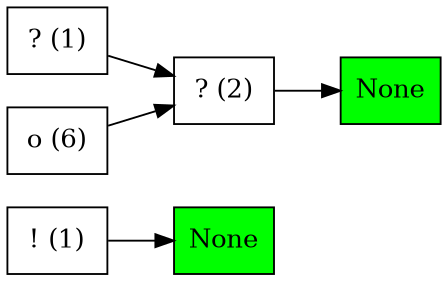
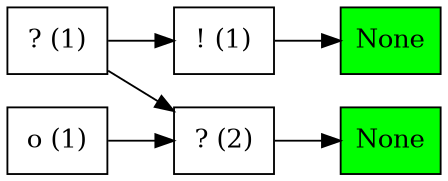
edge "? (1)" -> "! (1)": added
node "o (6)": label "o (6)" -> "o (1)"
